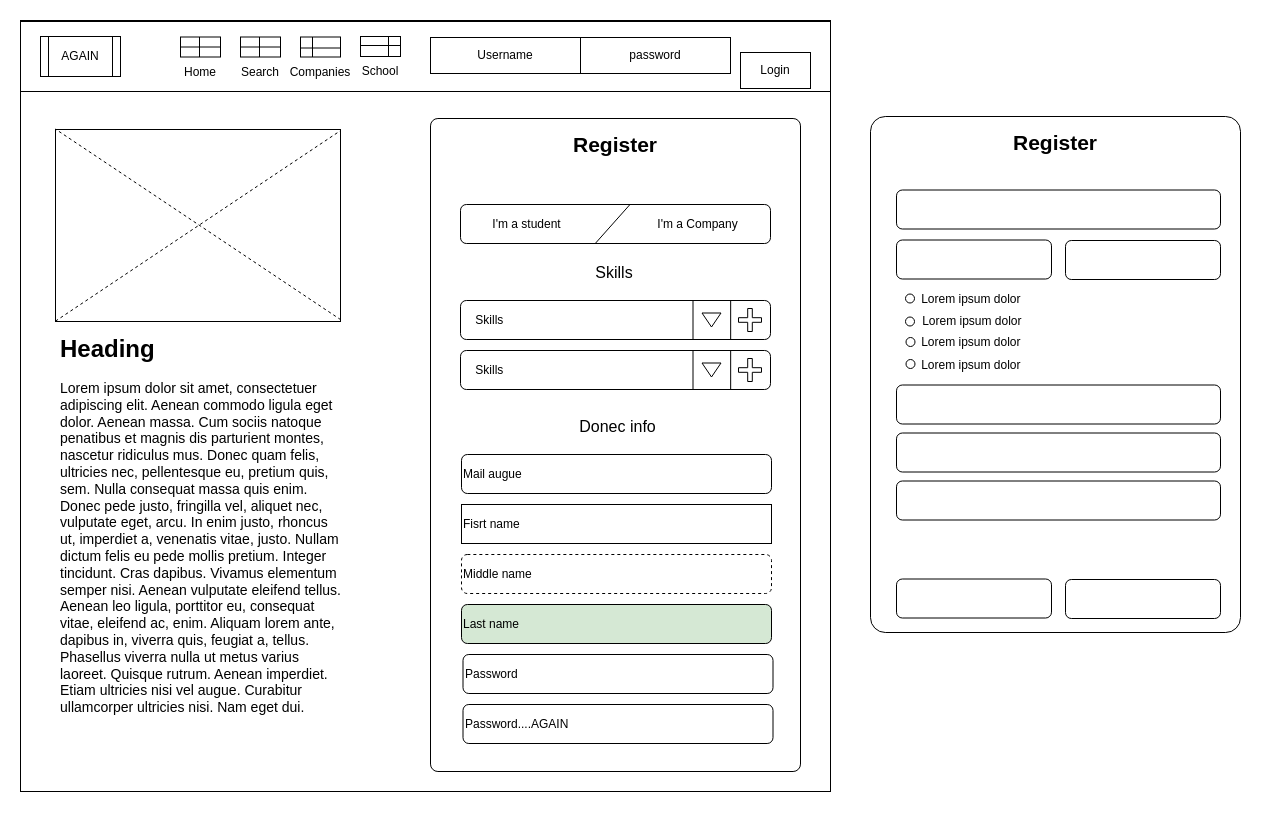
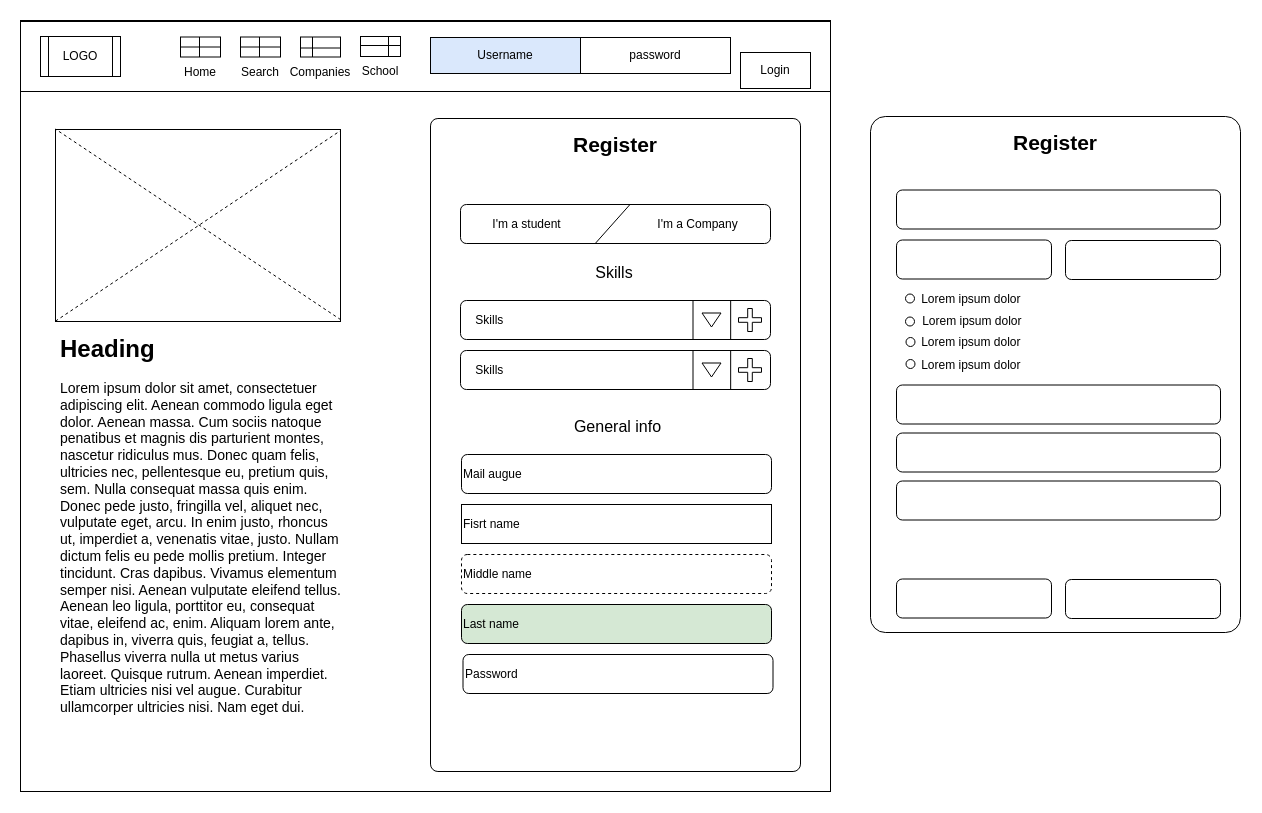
node "Username": fillcolor #ffffff -> #dae8fc
node "AGAIN": label "AGAIN" -> "LOGO"
node "Donec info": label "Donec info" -> "General info"
node "Password....AGAIN": removed
